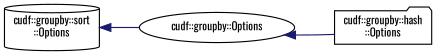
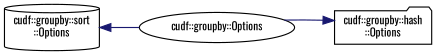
edge "cudf::groupby::hash ::Options" -> "cudf::groupby::Options": reversed
